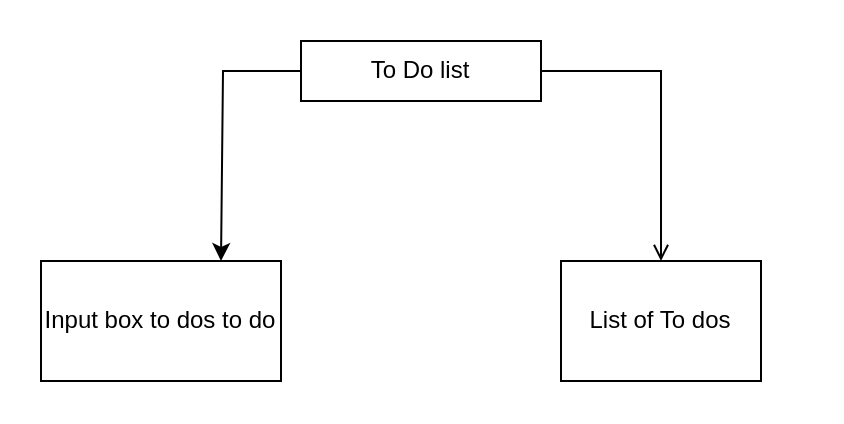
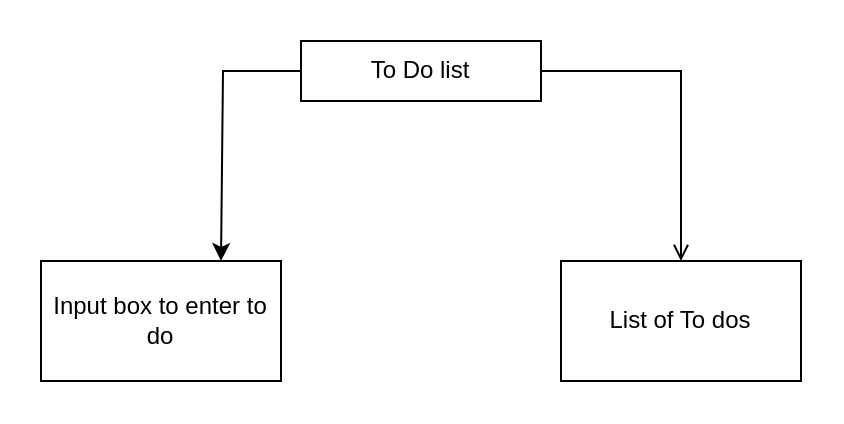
node "Input box to dos to do": label "Input box to dos to do" -> "Input box to enter to do"
node "List of To dos": size 200x120 -> 240x120
